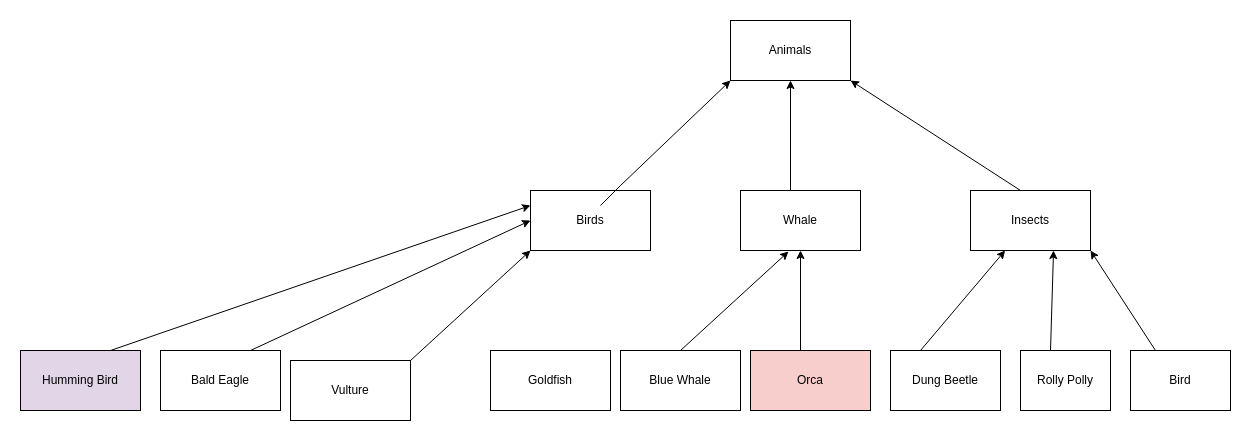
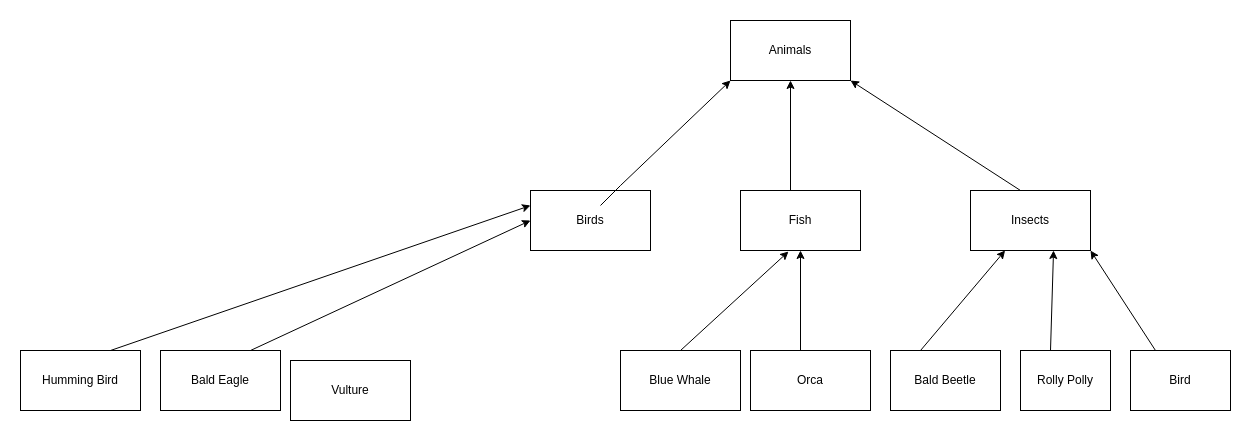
node "Whale": label "Whale" -> "Fish"
edge "Vulture" -> "Birds": removed
node "Humming Bird": fillcolor #e1d5e7 -> #ffffff
node "Goldfish": removed
node "Orca": fillcolor #f8cecc -> #ffffff
node "Dung Beetle": label "Dung Beetle" -> "Bald Beetle"
